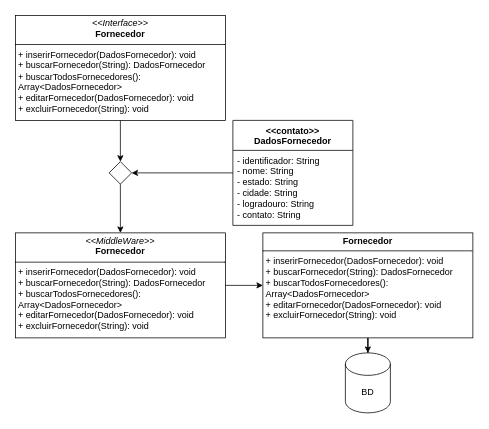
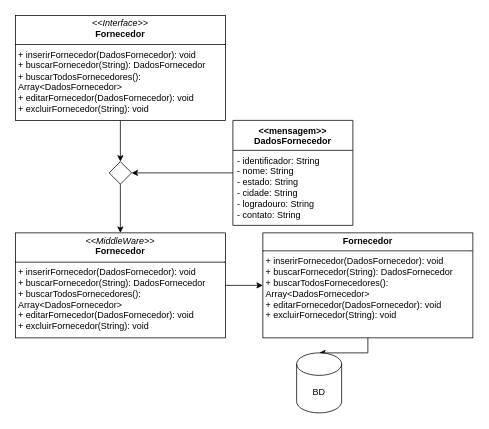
node "<<contato>> DadosFornecedor": label "<<contato>> DadosFornecedor" -> "<<mensagem>> DadosFornecedor"
node "BD": moved (368, 383) -> (319, 383)
